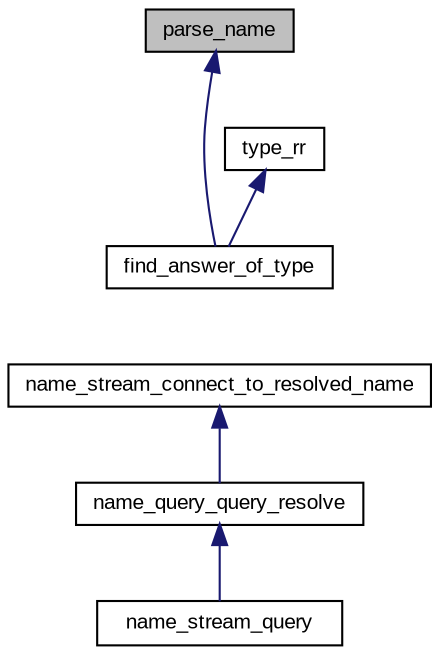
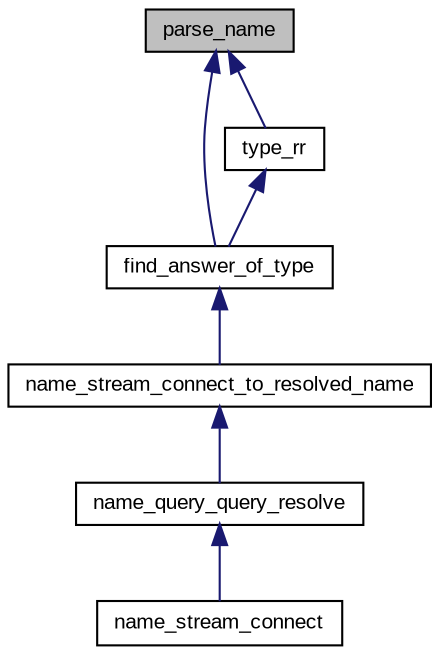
edge "type_rr" -> "parse_name": added
edge "name_stream_connect_to_resolved_name" -> "find_answer_of_type": added
node "name_stream_query": label "name_stream_query" -> "name_stream_connect"
